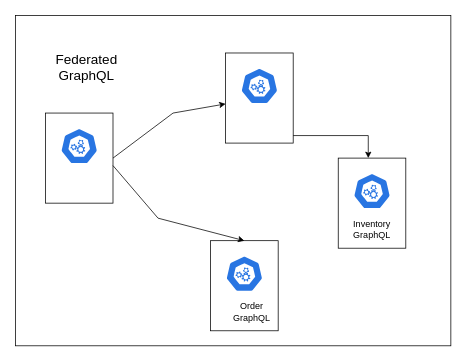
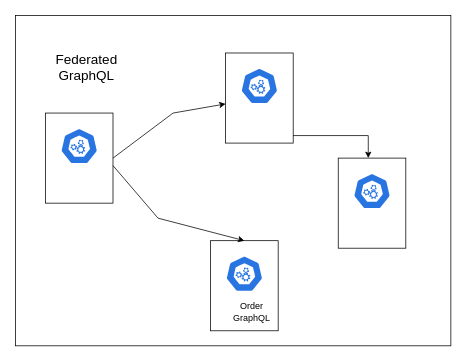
node "Inventory GraphQL": removed
